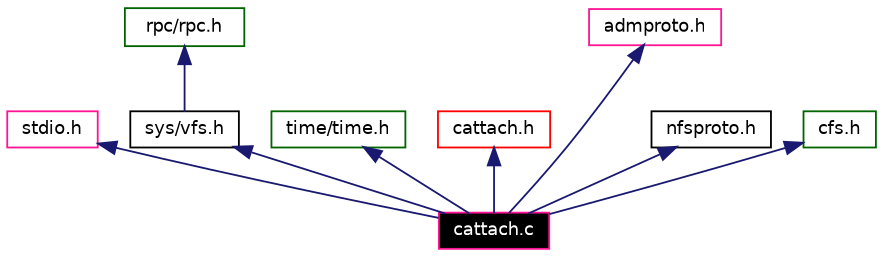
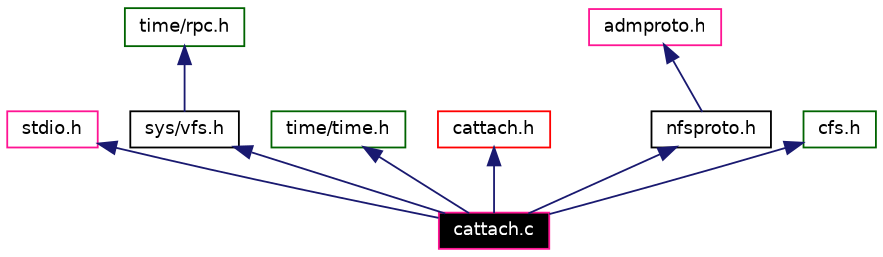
node "rpc/rpc.h": label "rpc/rpc.h" -> "time/rpc.h"
edge "cattach.c" -> "admproto.h": now "nfsproto.h" -> "admproto.h"
